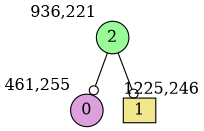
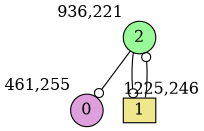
edge "1 1225,246" -> "2 936,221": added
